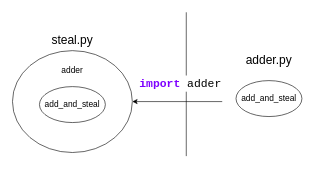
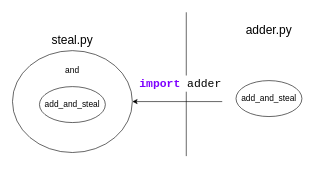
node "adder": label "adder" -> "and"
node "adder.py": moved (269, 60) -> (269, 30)
